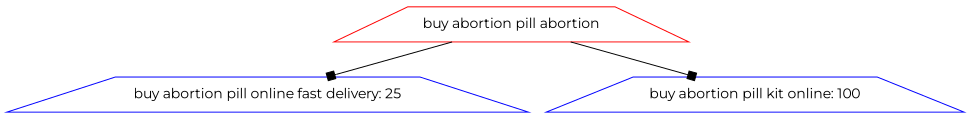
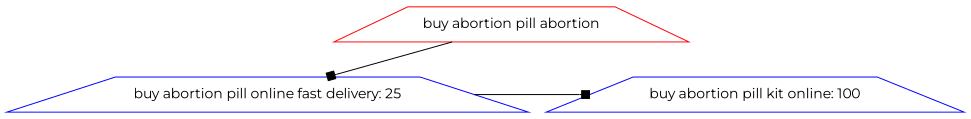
edge "buy abortion pill abortion" -> "buy abortion pill kit online: 100": now "buy abortion pill online fast delivery: 25" -> "buy abortion pill kit online: 100"
